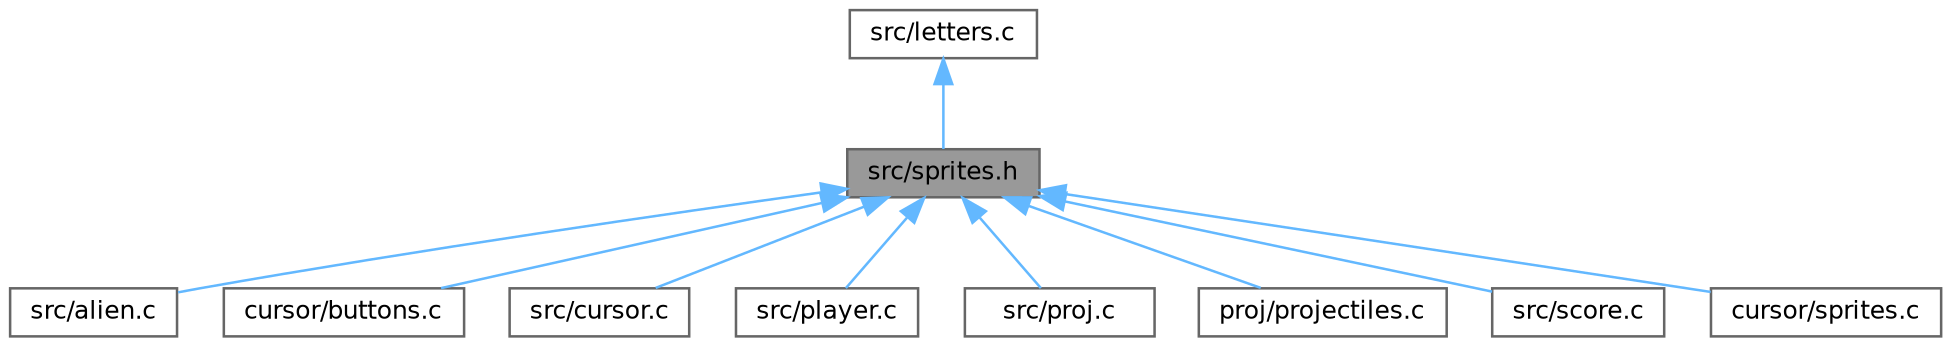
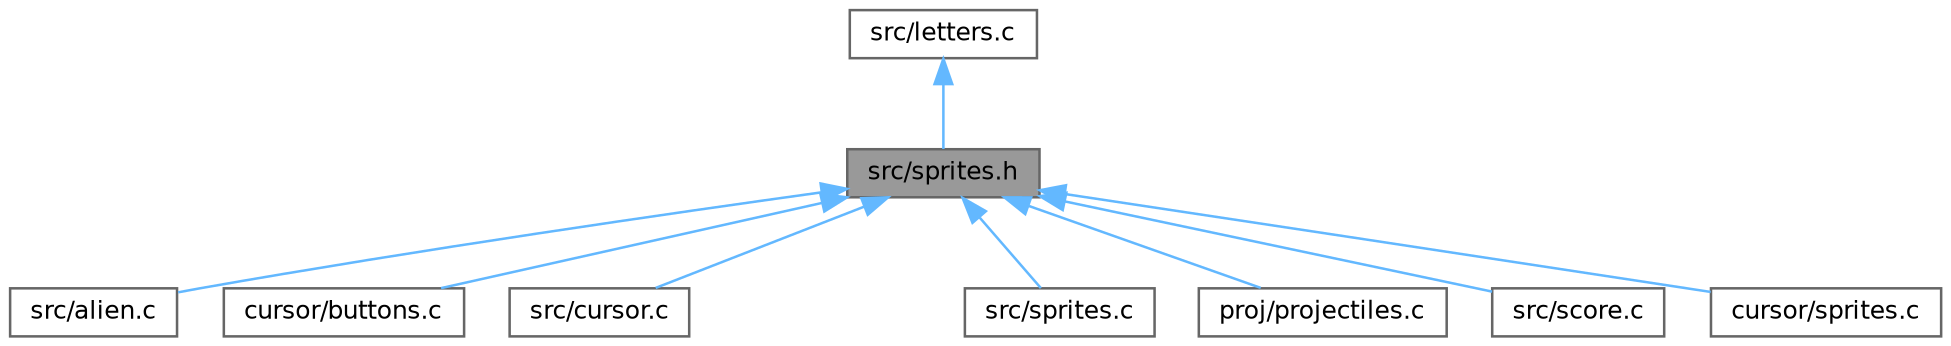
node "src/player.c": removed
node "src/proj.c": label "src/proj.c" -> "src/sprites.c"
